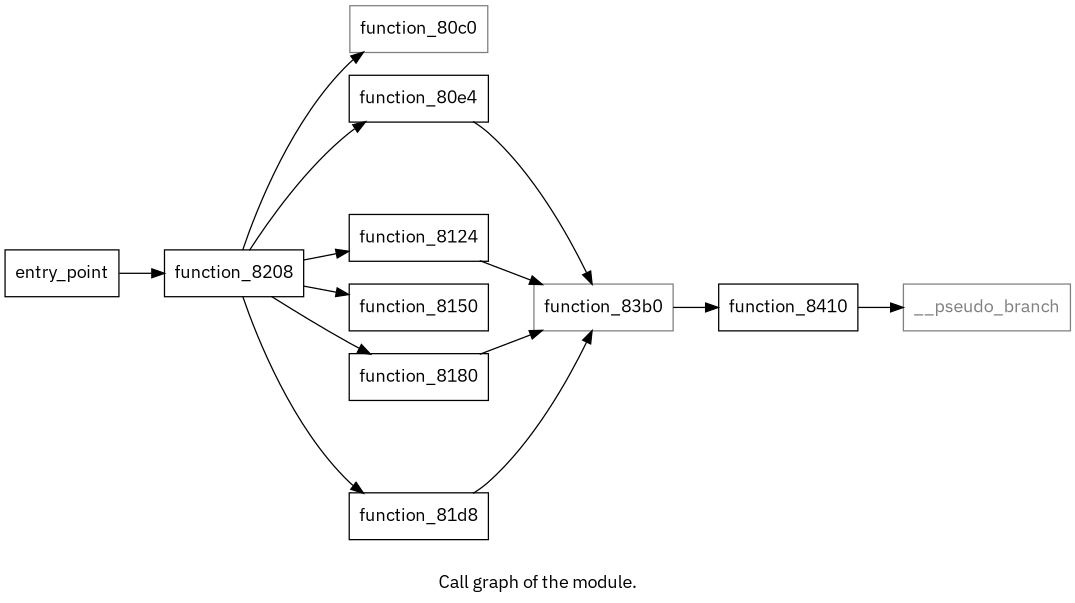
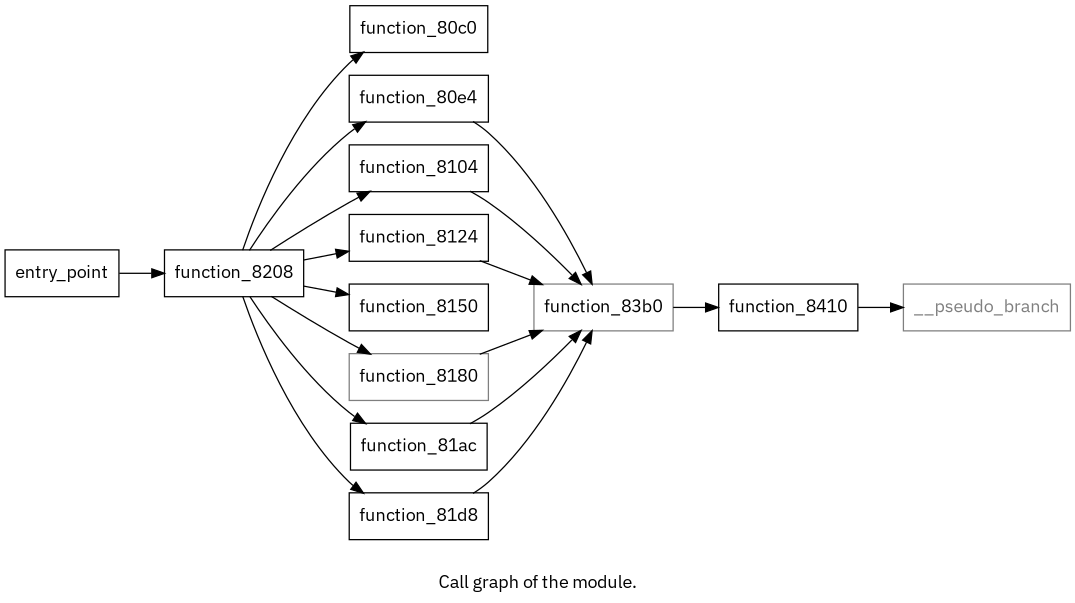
node "function_80c0": color gray50 -> black
node "function_8104": added
node "function_8180": color black -> gray50
node "function_81ac": added
